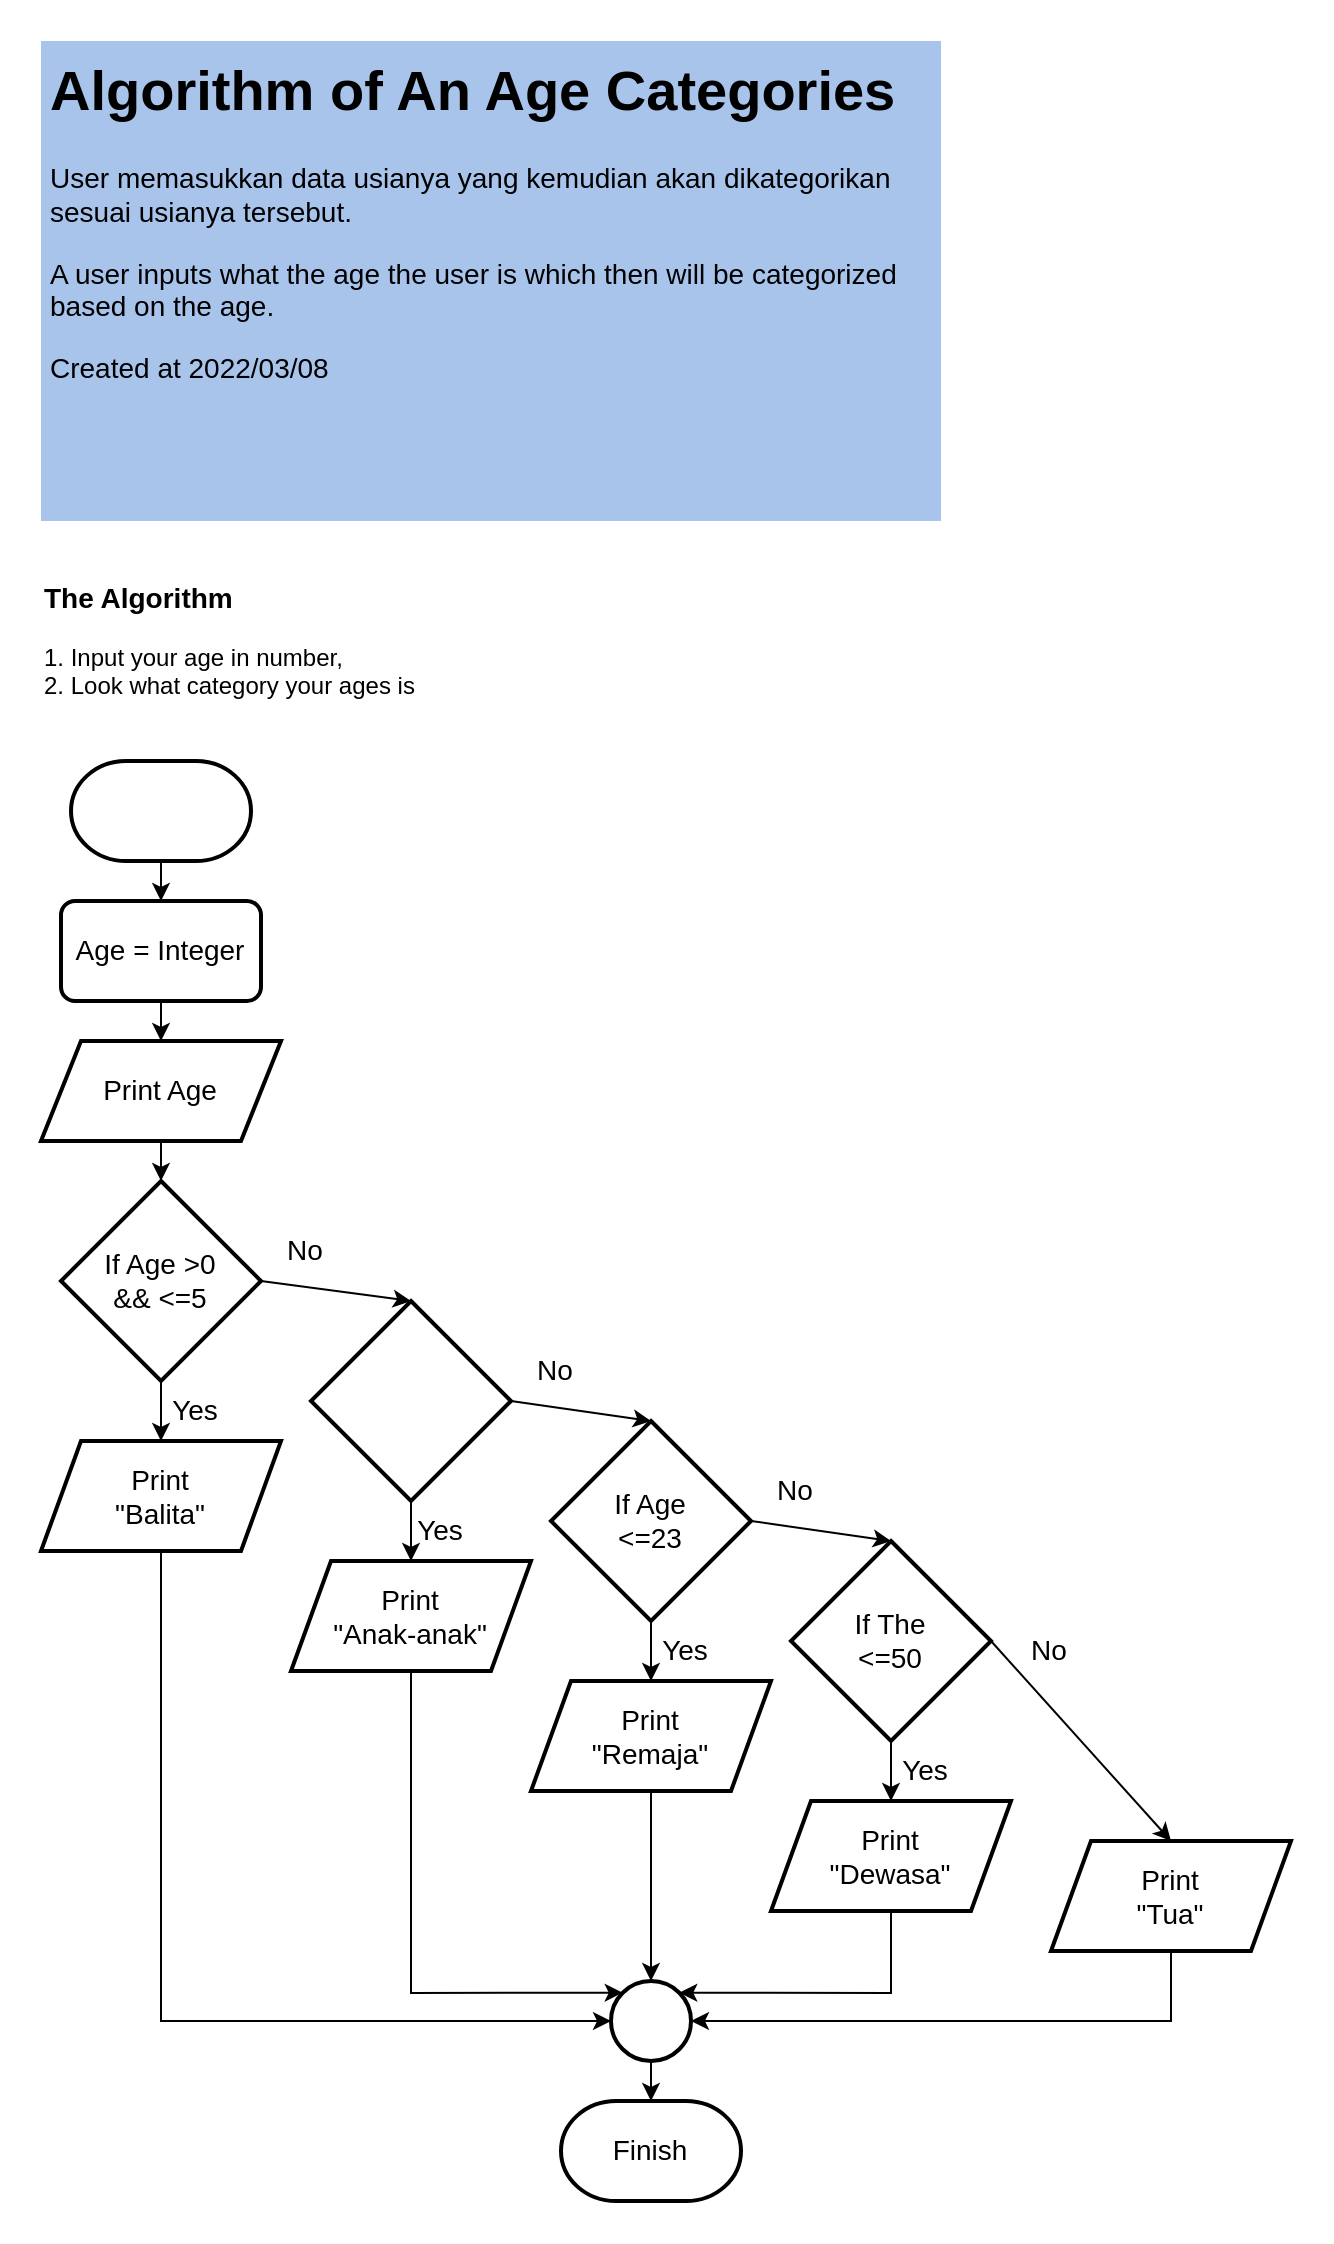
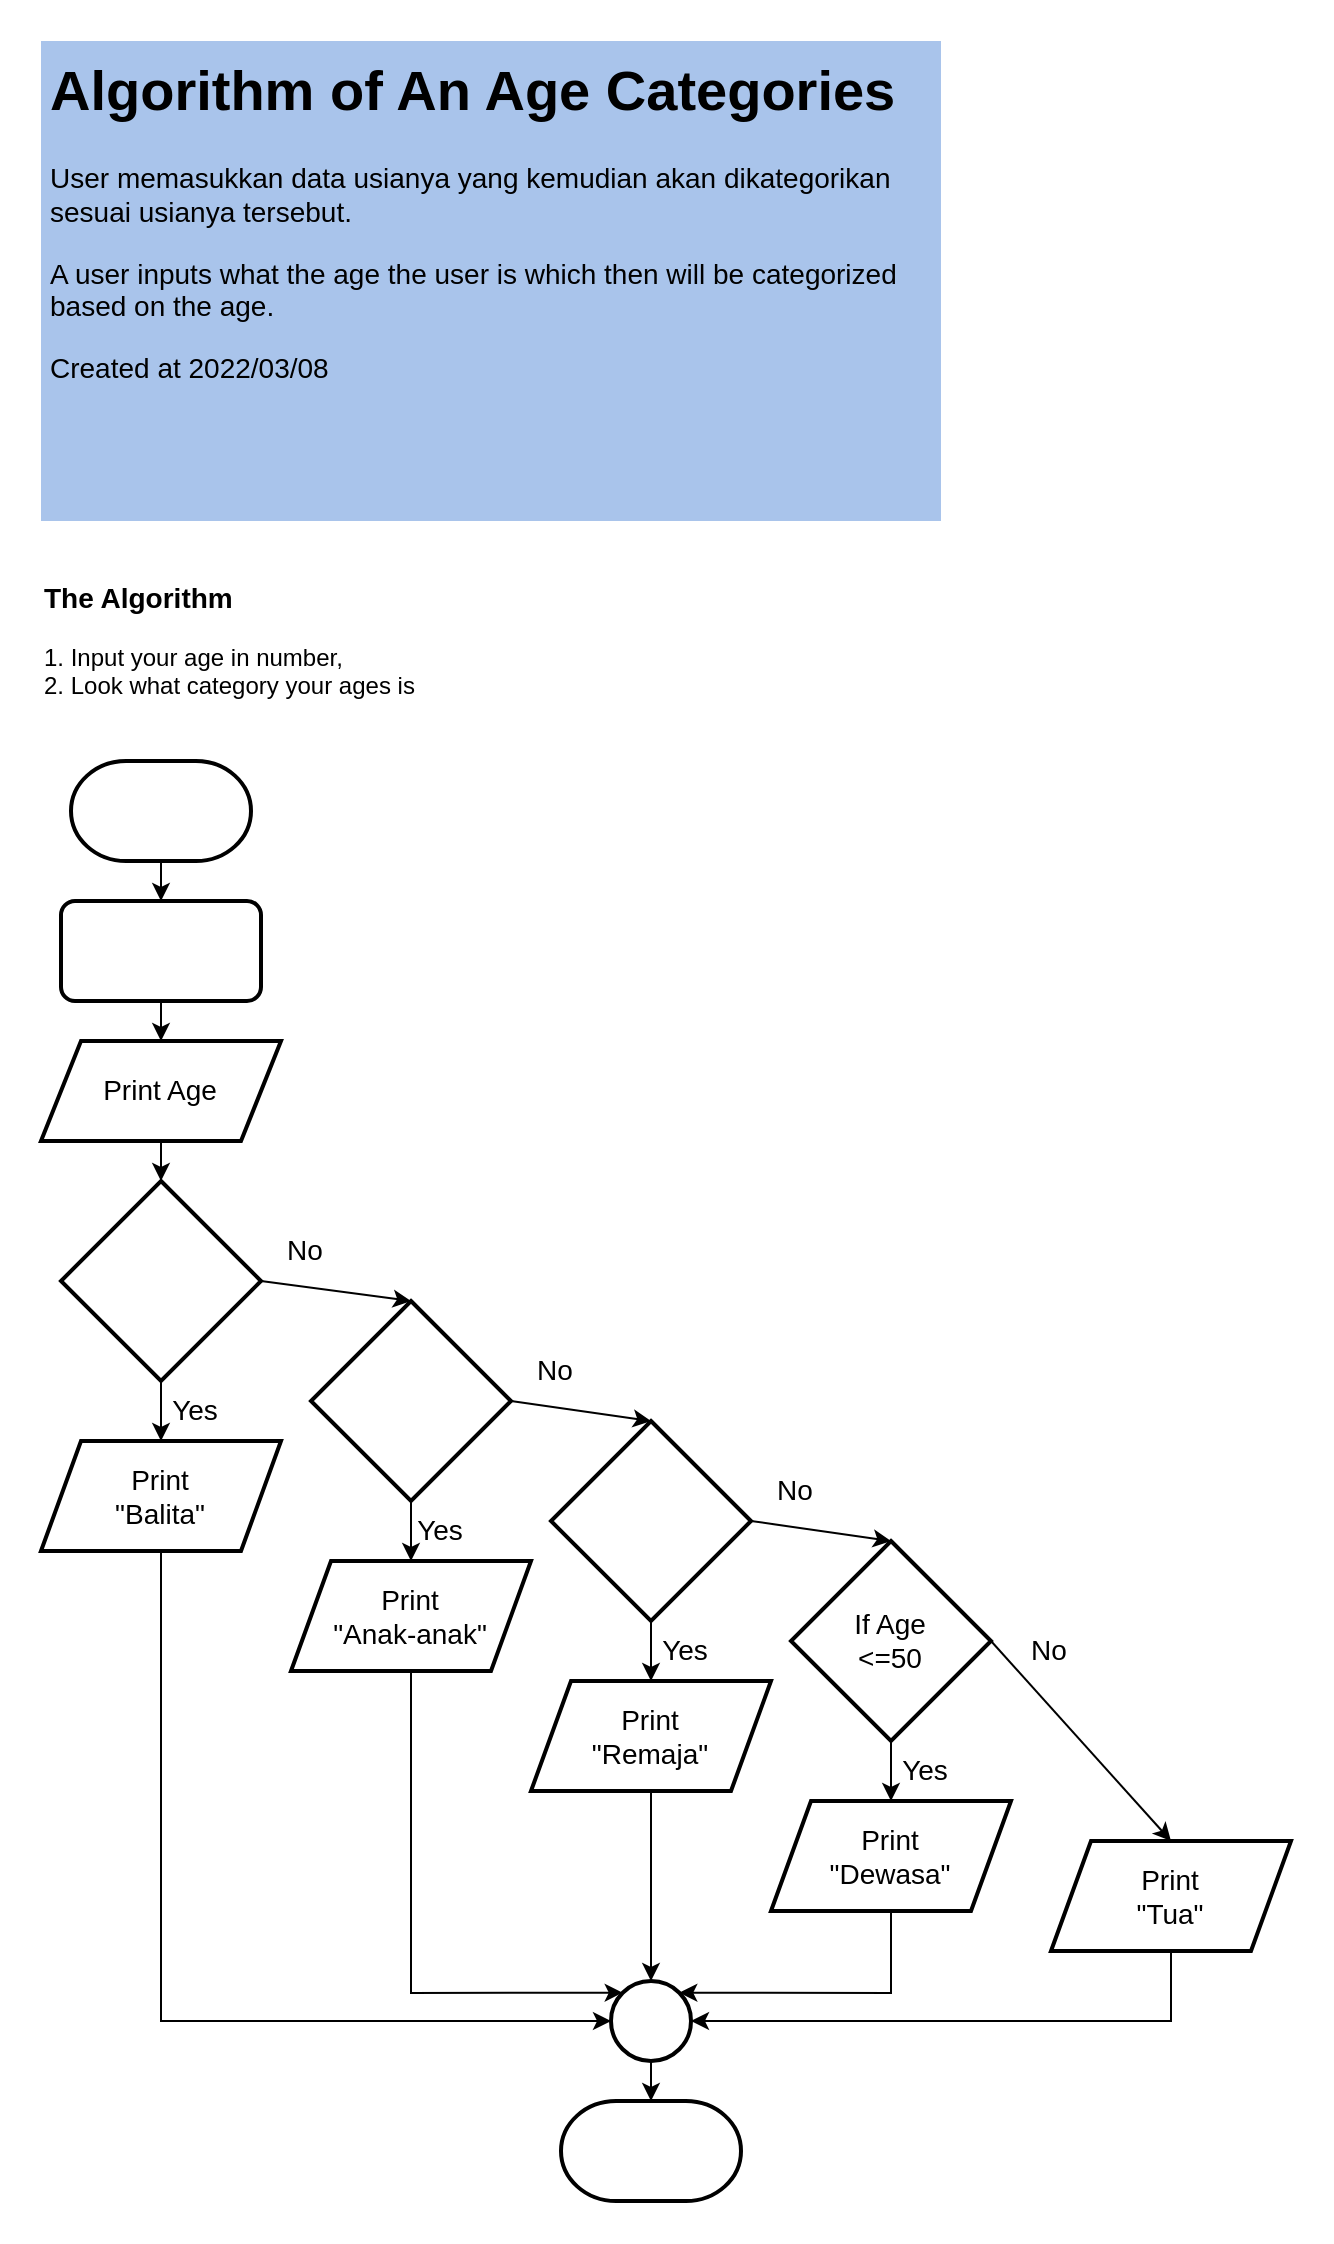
node "Age = Integer": removed
node "If Age >0 && <=5": removed
node "If Age <=23": removed
node "If The <=50": label "If The <=50" -> "If Age <=50"
node "Finish": removed
